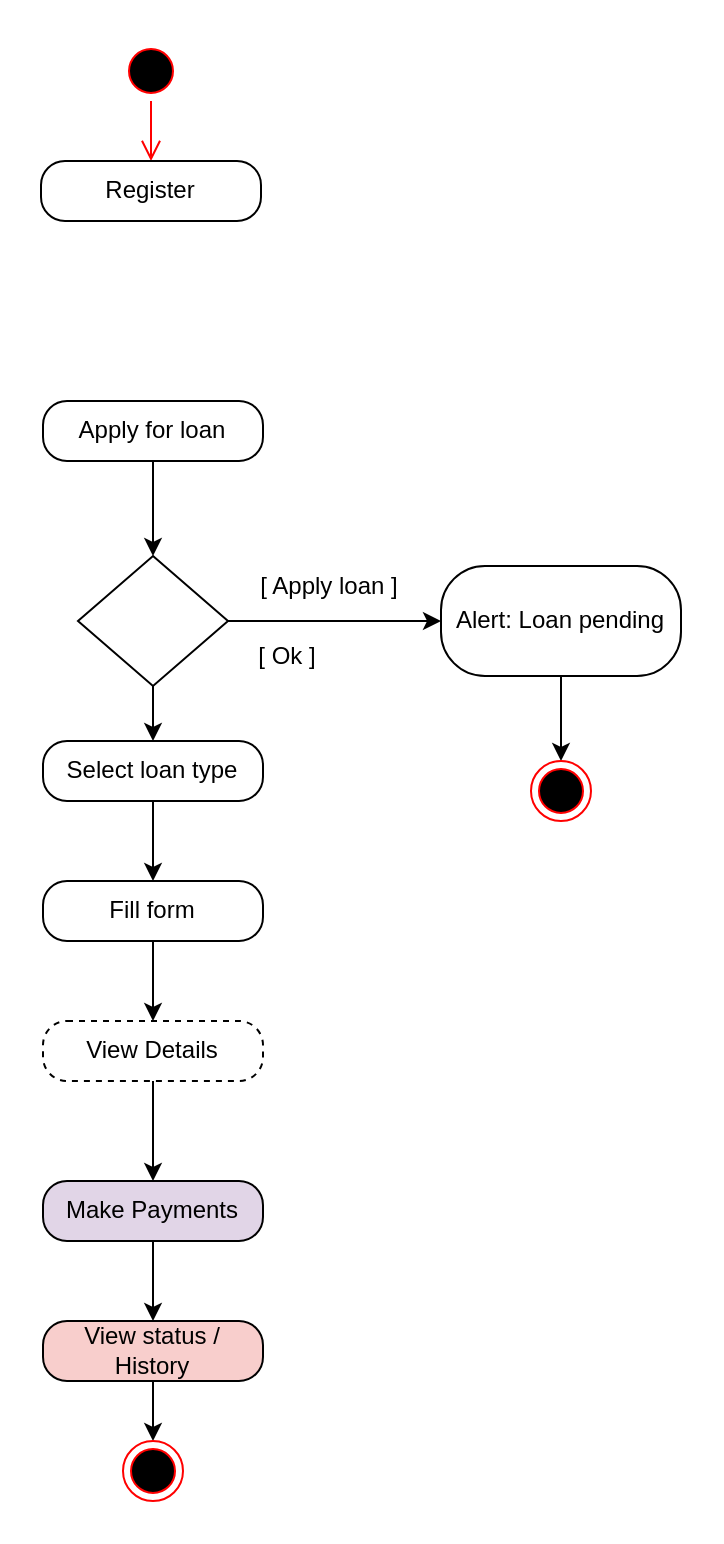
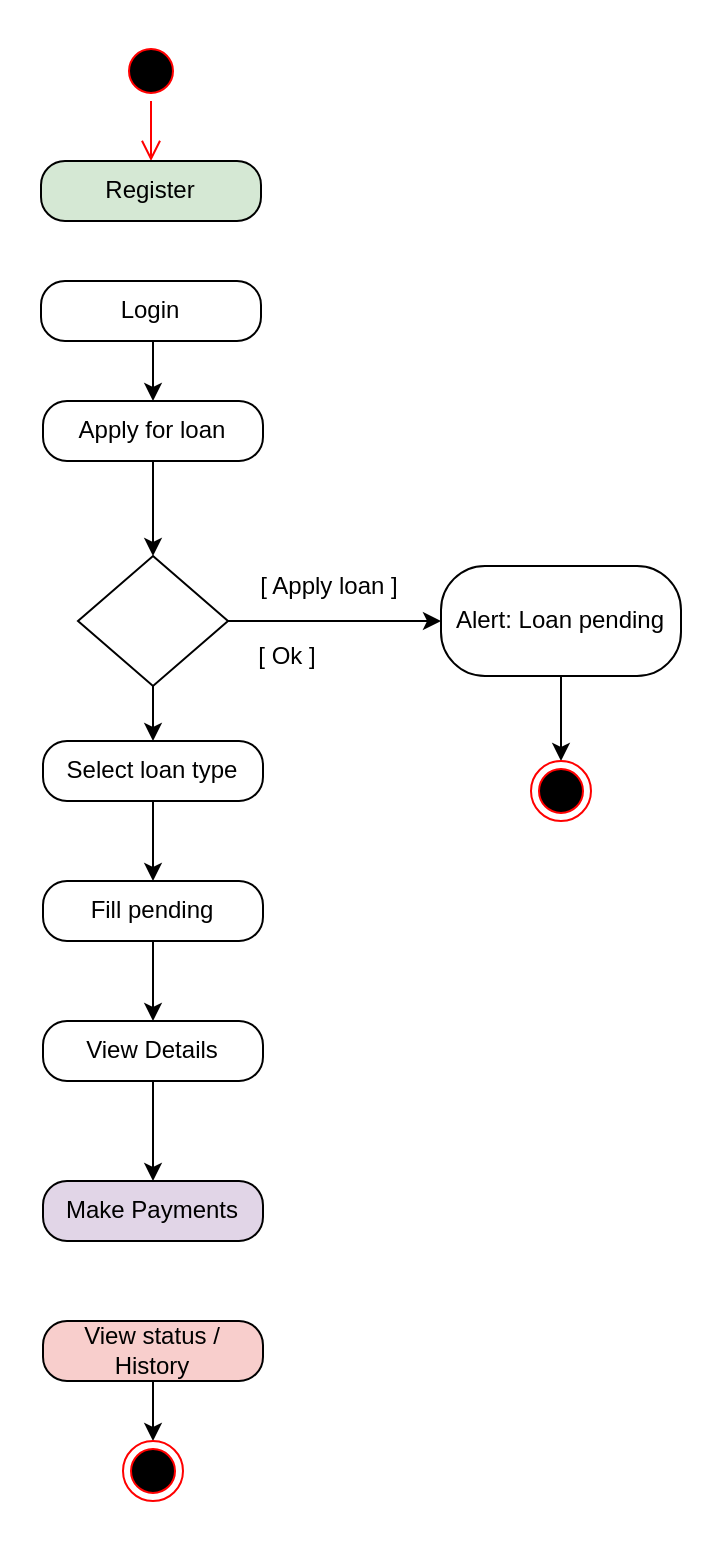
node "Register": fillcolor #ffffff -> #d5e8d4
node "Login": added
edge "Login" -> "Apply for loan": added
node "Fill form": label "Fill form" -> "Fill pending"
node "View Details": style dashed -> solid
edge "Make Payments" -> "View status / History": removed
